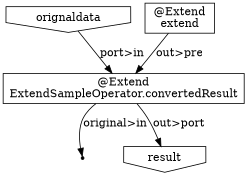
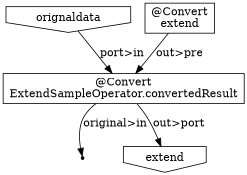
node "@Extend extend": label "@Extend extend" -> "@Convert extend"
node "@Extend ExtendSampleOperator.convertedResult": label "@Extend ExtendSampleOperator.convertedResult" -> "@Convert ExtendSampleOperator.convertedResult"
node "result": label "result" -> "extend"
